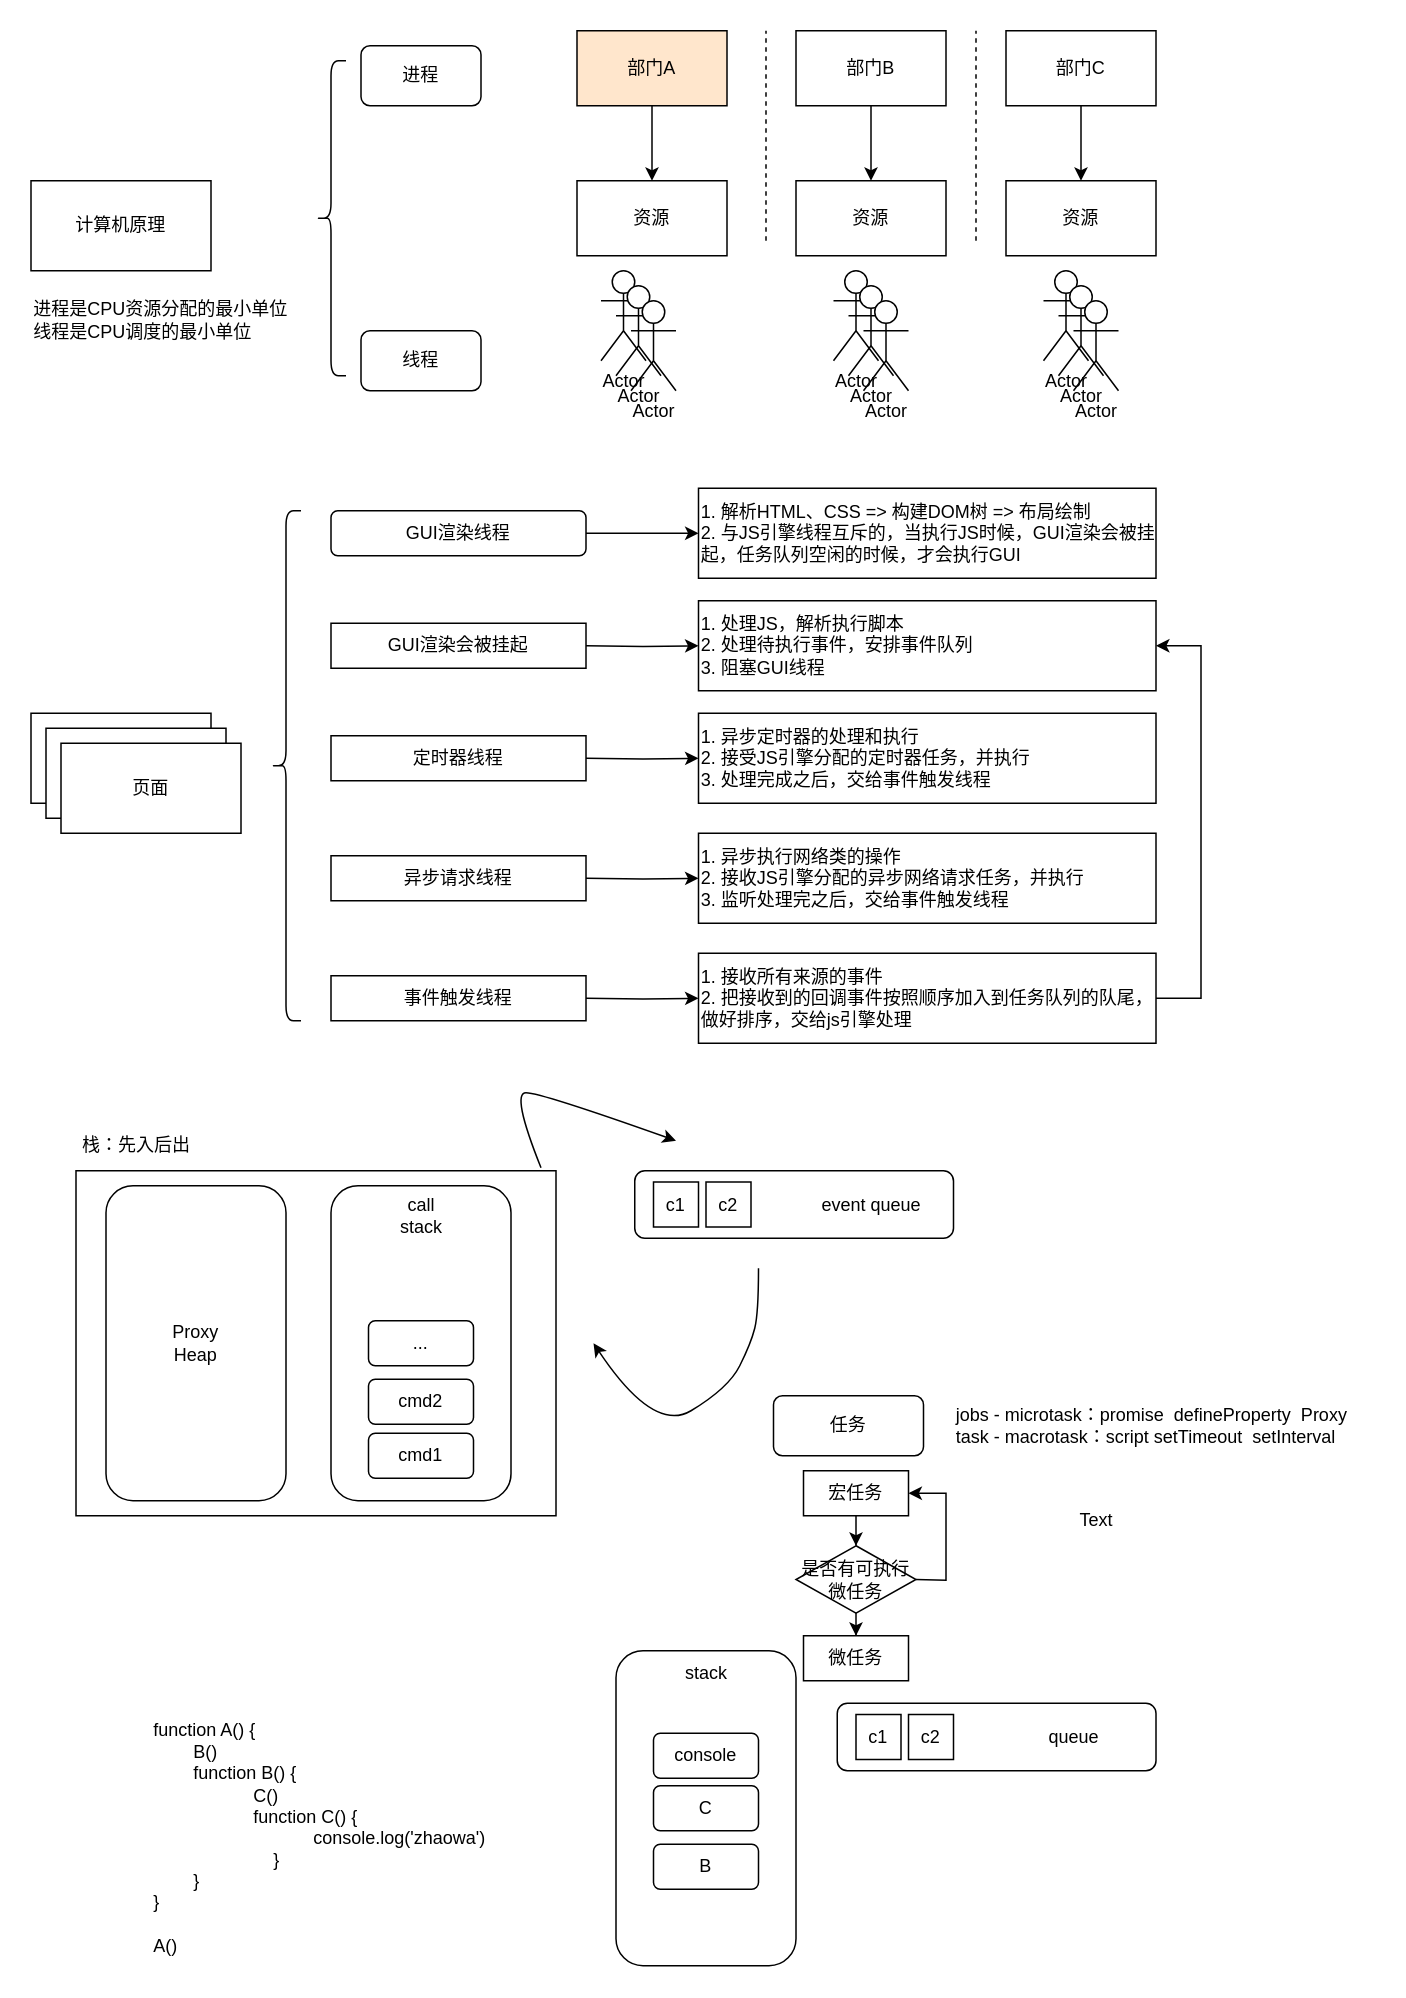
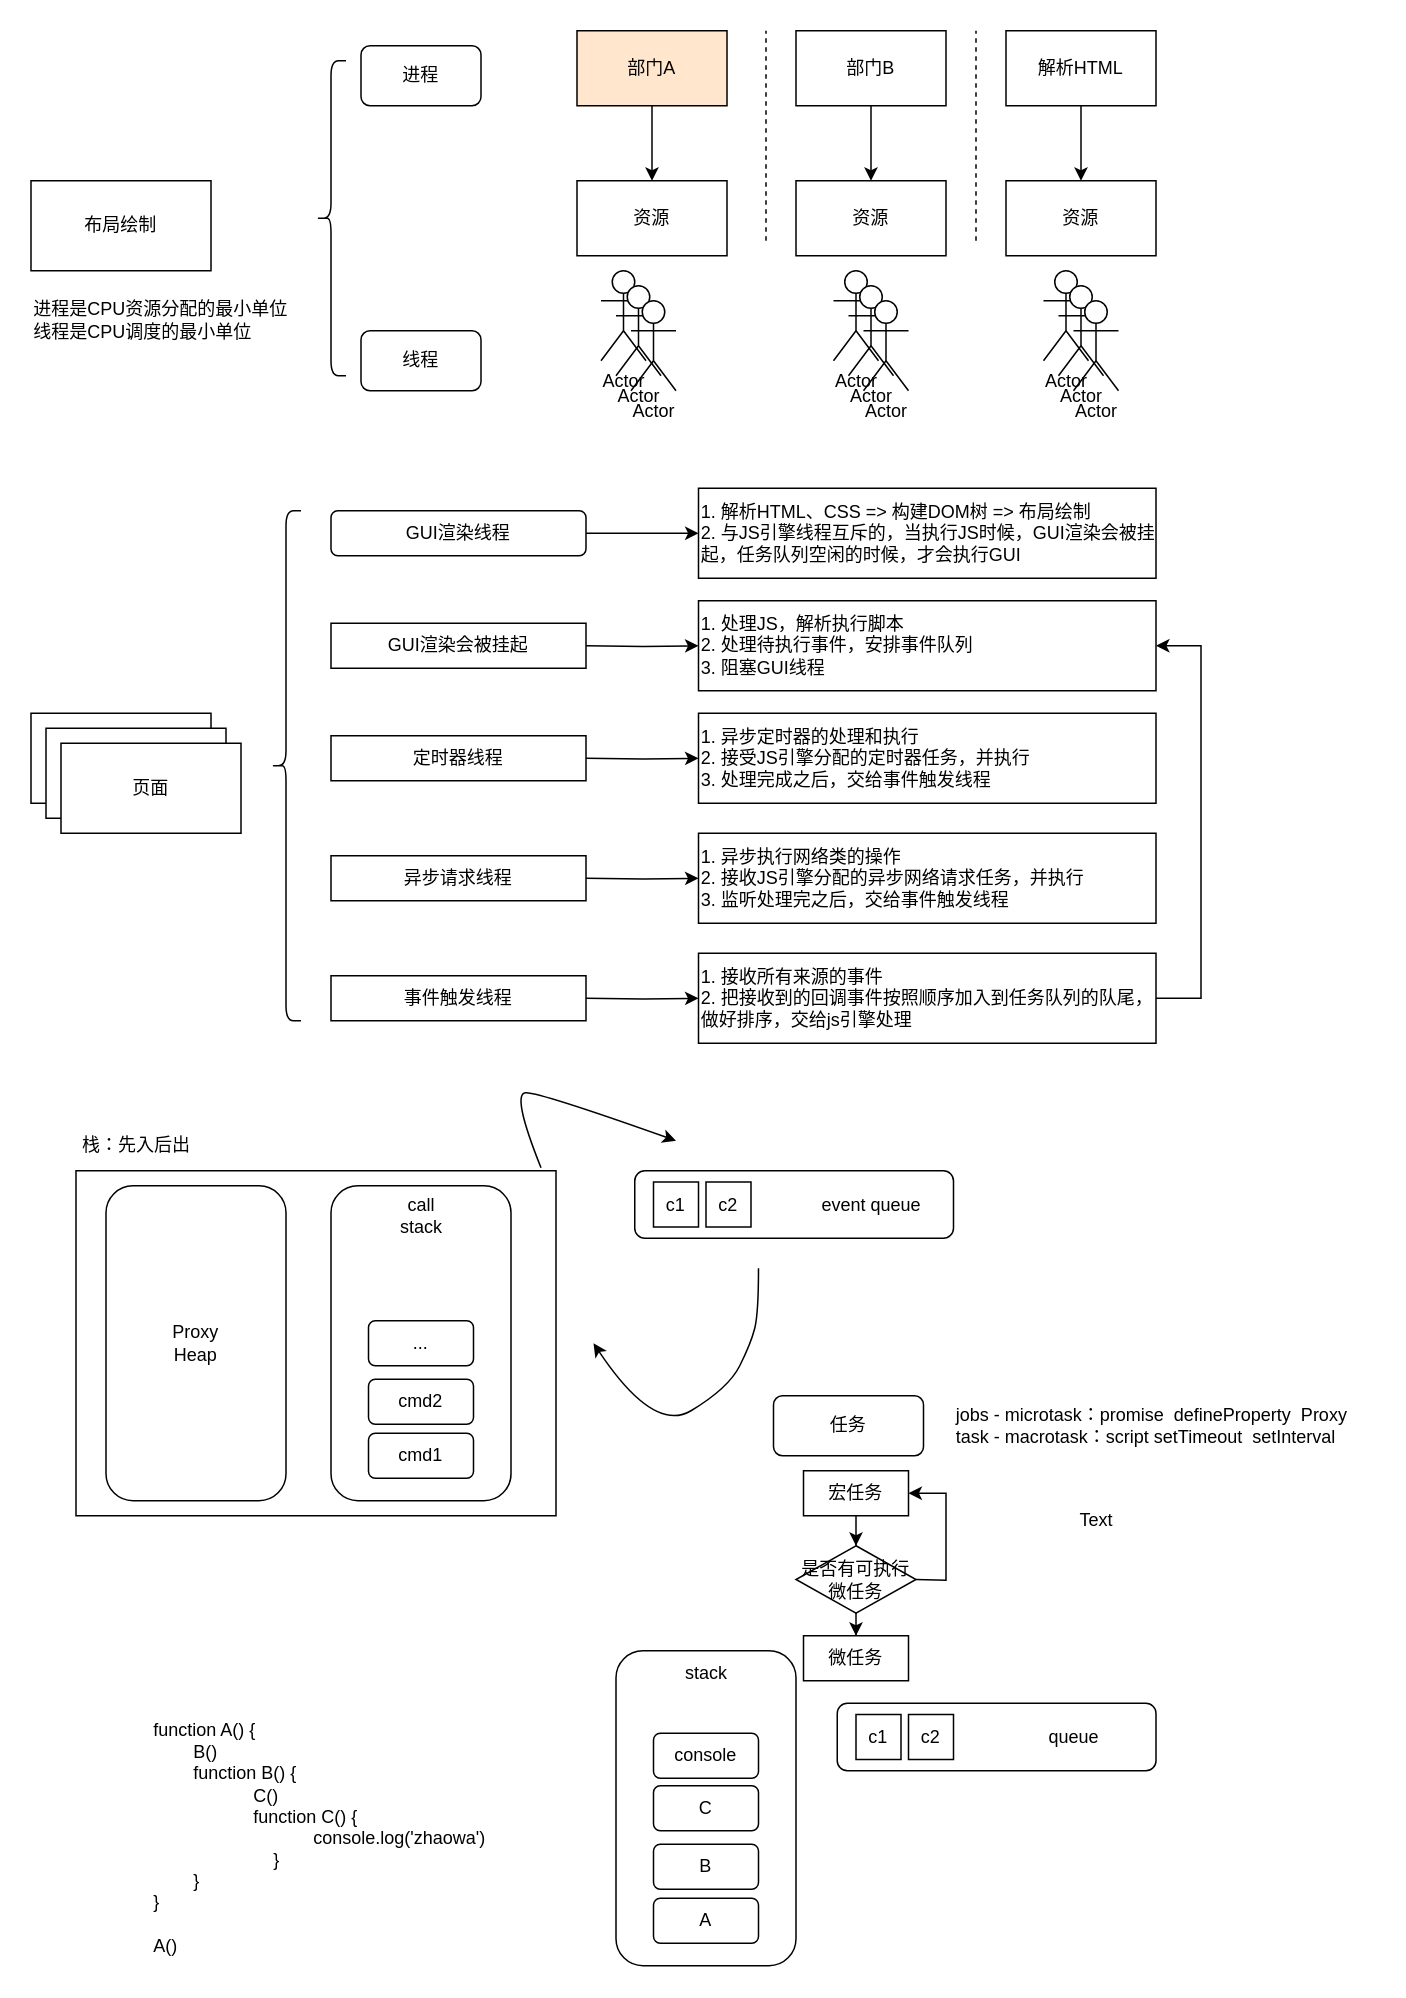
node "部门C": label "部门C" -> "解析HTML"
node "计算机原理": label "计算机原理" -> "布局绘制"
node "A": added
